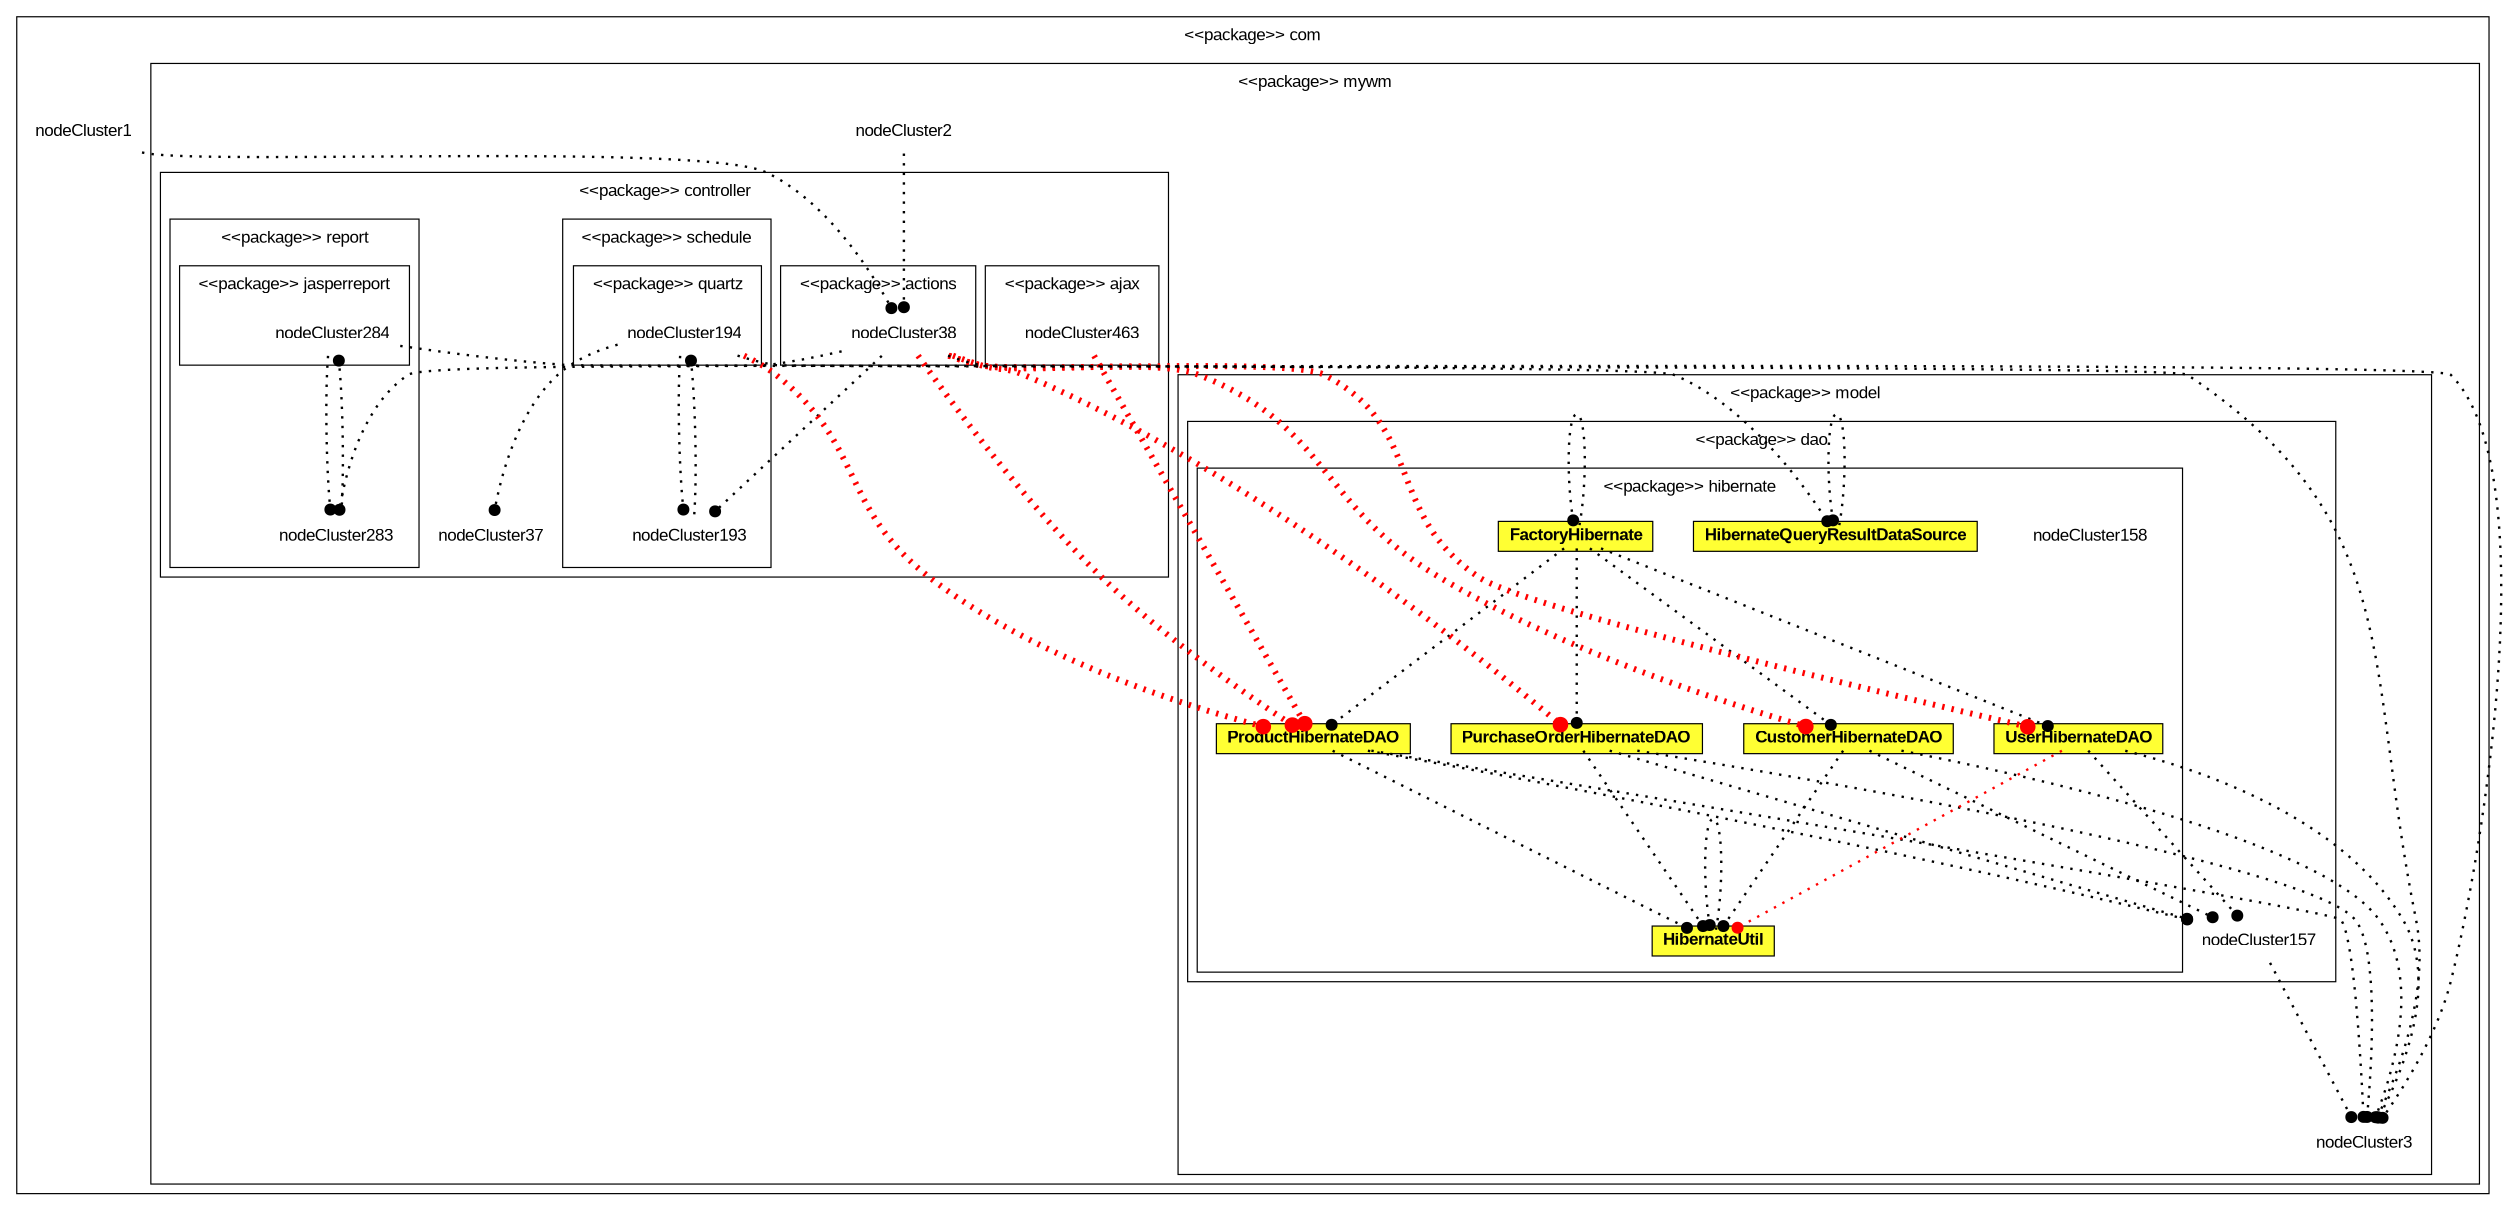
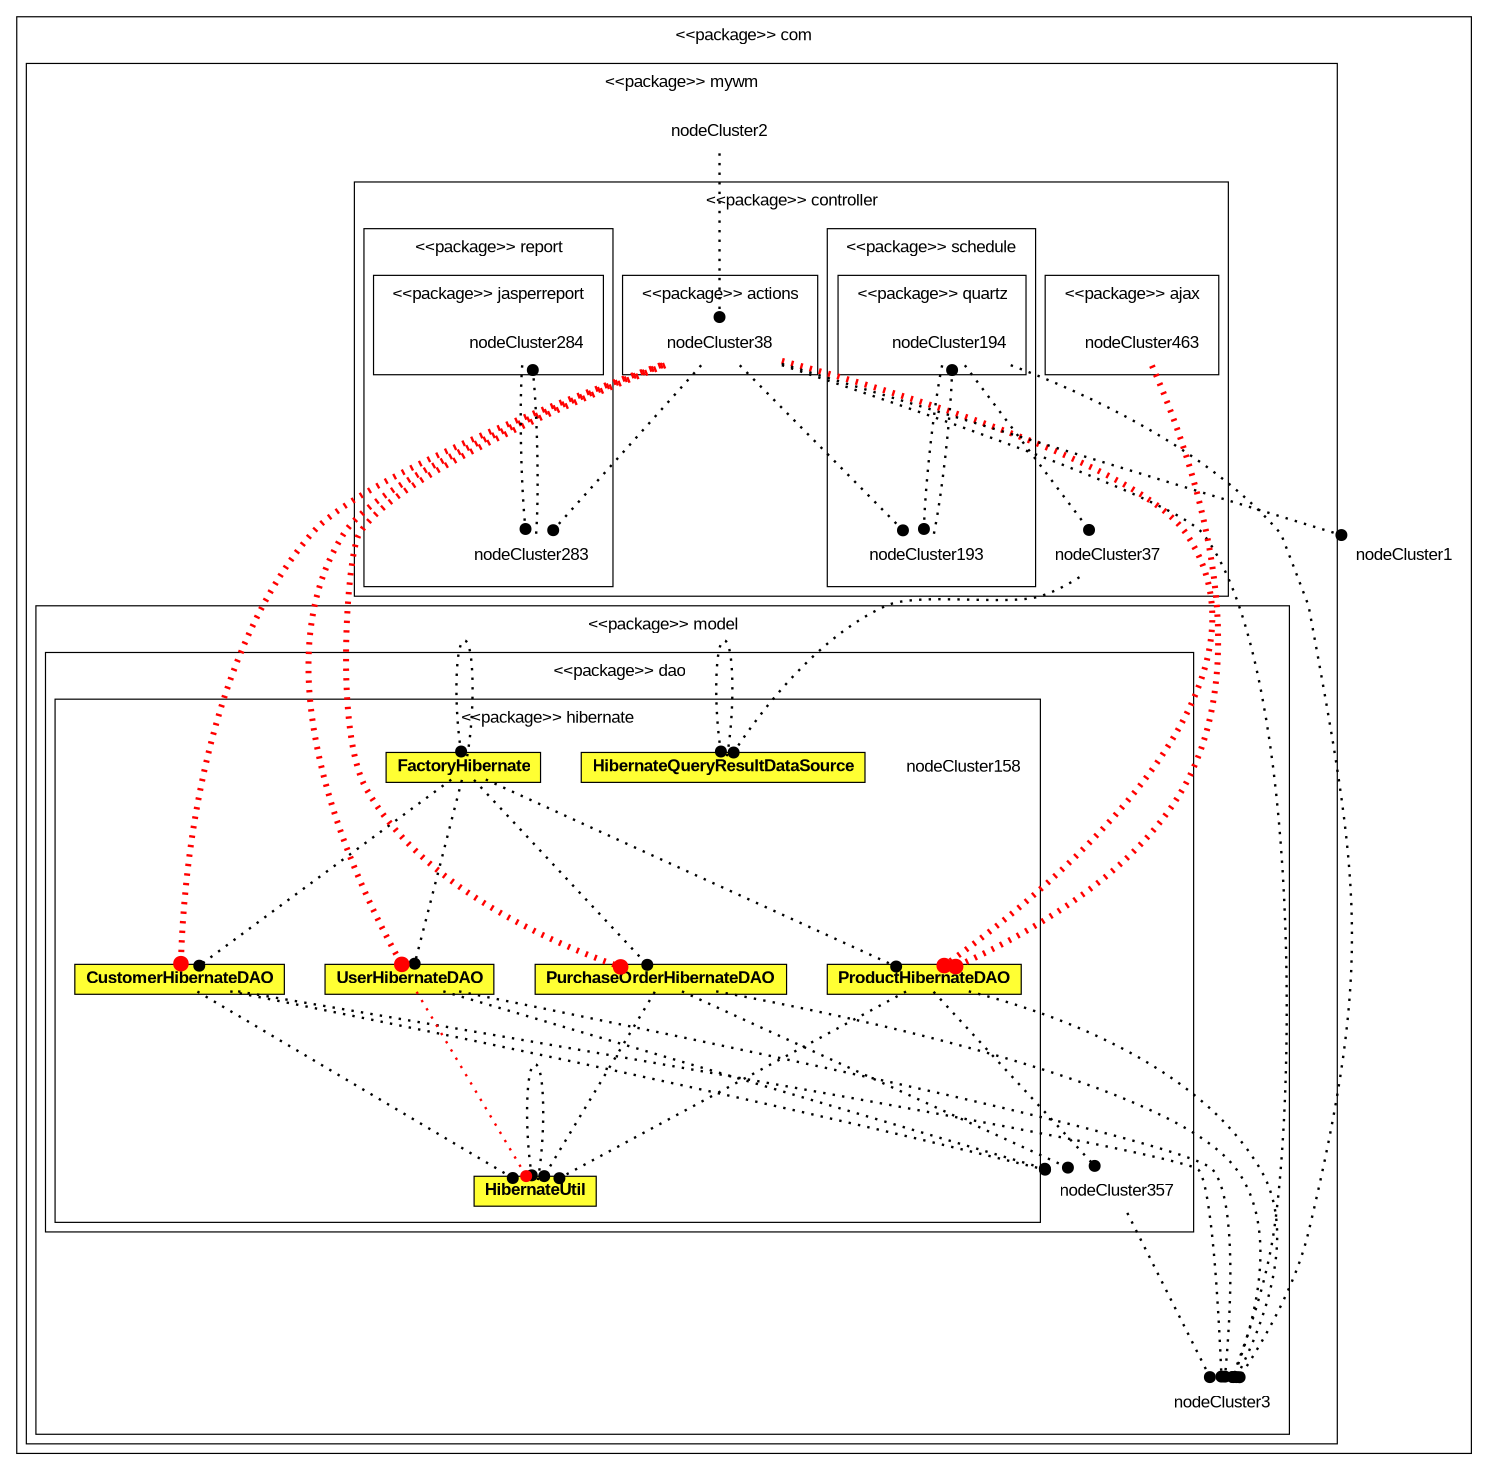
edge "nodeCluster1" -> "nodeCluster38": reversed
edge "nodeCluster284" -> "HibernateQueryResultDataSource": now "nodeCluster37" -> "HibernateQueryResultDataSource"
edge "nodeCluster194" -> "ProductHibernateDAO": removed
node "nodeCluster157": label "nodeCluster157" -> "nodeCluster357"
